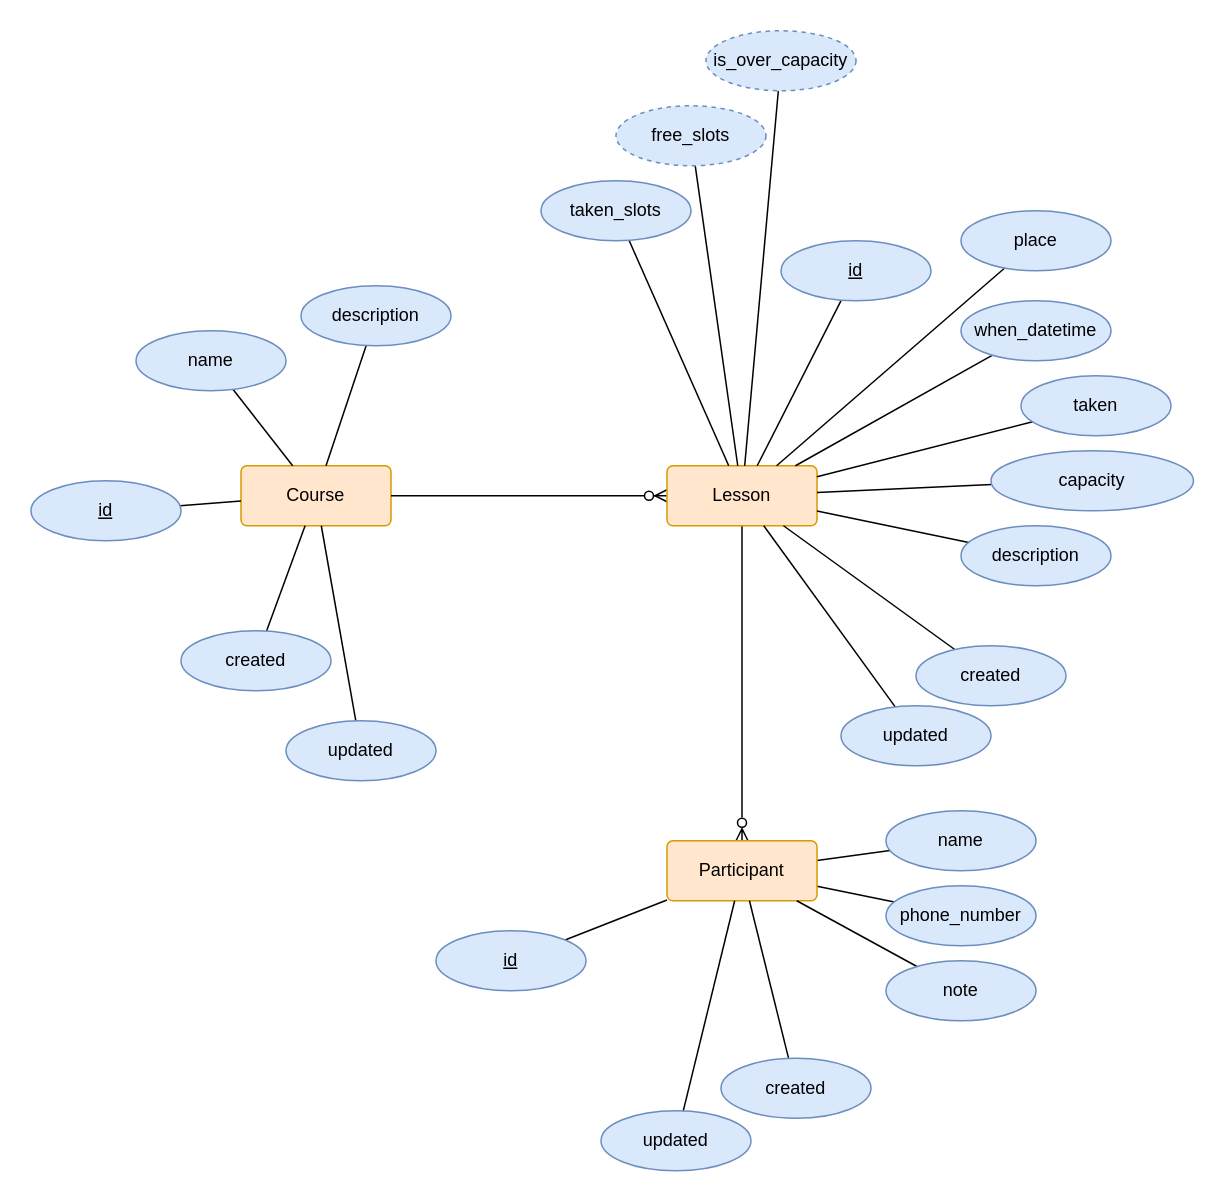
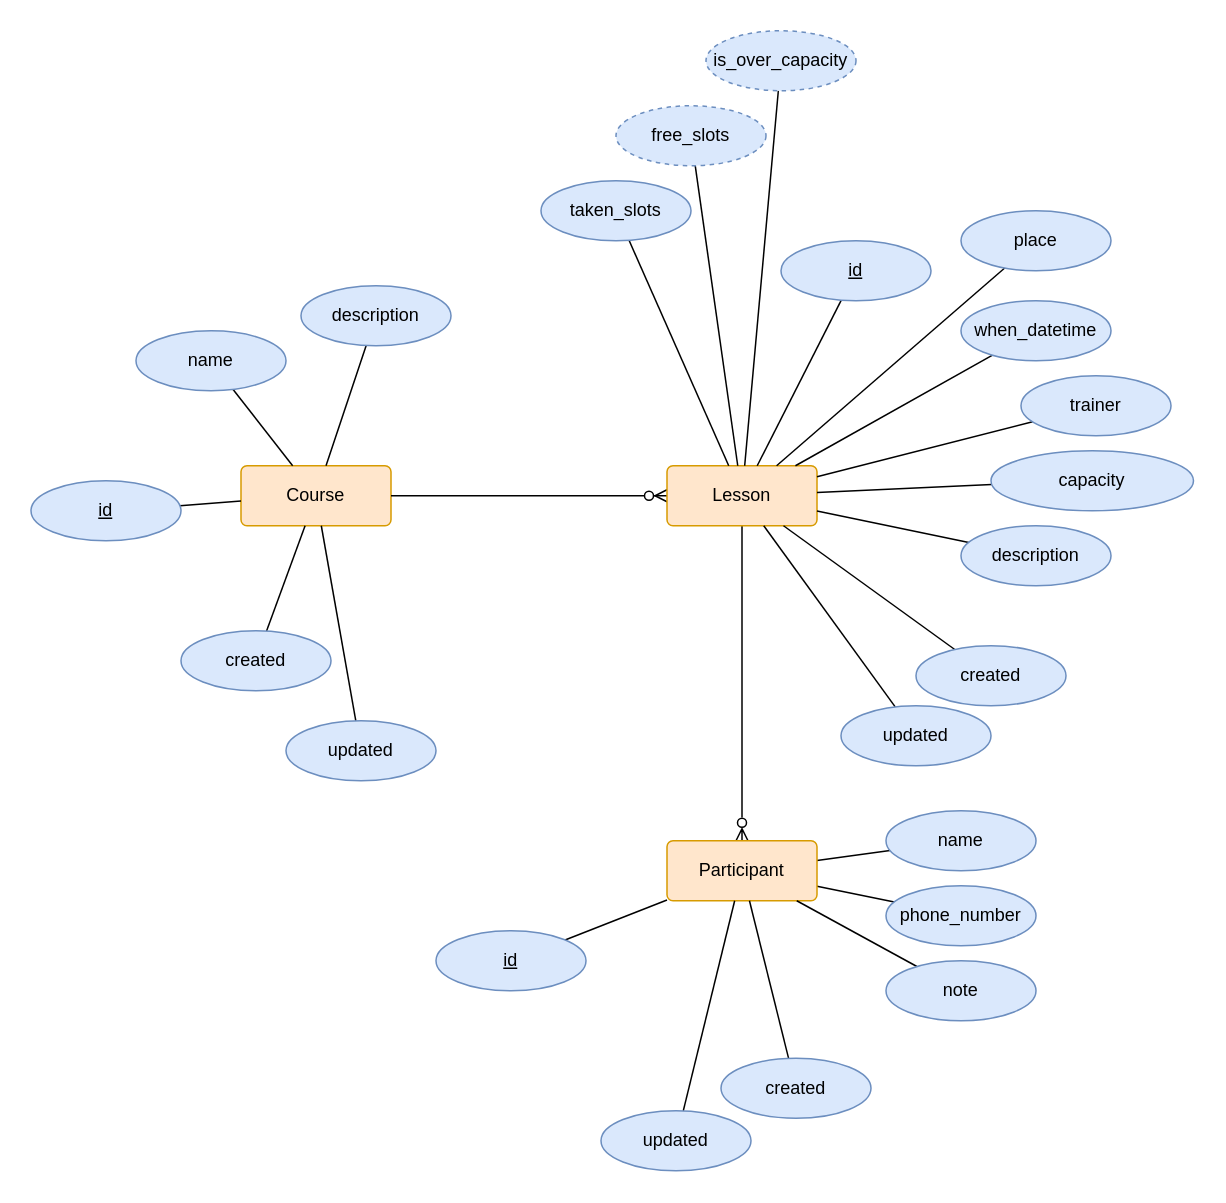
node "taken": label "taken" -> "trainer"
